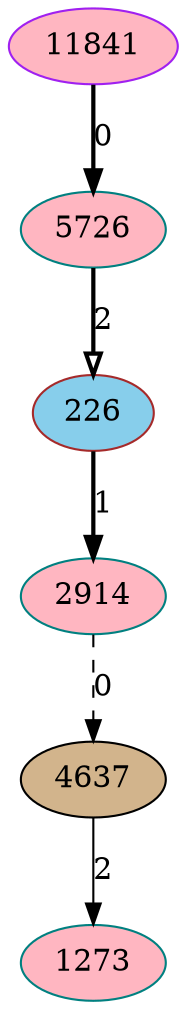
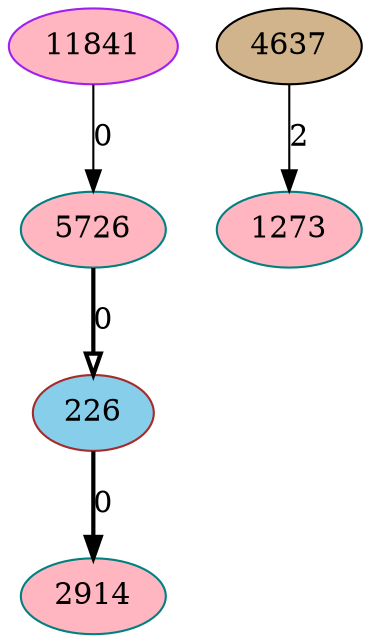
edge "11841" -> "5726": style bold -> solid
edge "5726" -> "226": label "2" -> "0"
edge "226" -> "2914": label "1" -> "0"
edge "2914" -> "4637": removed, label "0"
